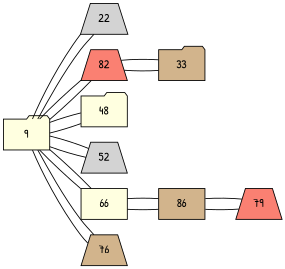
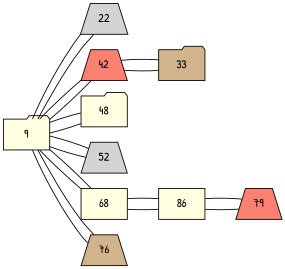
node "82": label "82" -> "42"
node "66": label "66" -> "68"
node "86": fillcolor tan -> lightyellow
